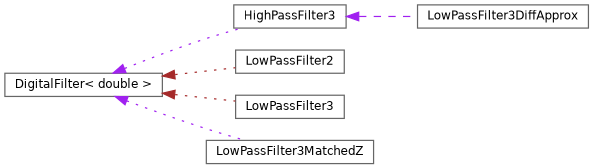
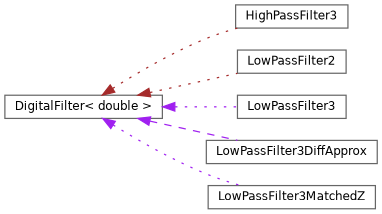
edge "LowPassFilter3DiffApprox" -> "HighPassFilter3": now "LowPassFilter3DiffApprox" -> "DigitalFilter< double >"
edge "HighPassFilter3" -> "DigitalFilter< double >": color purple -> brown
edge "LowPassFilter3" -> "DigitalFilter< double >": color brown -> purple
